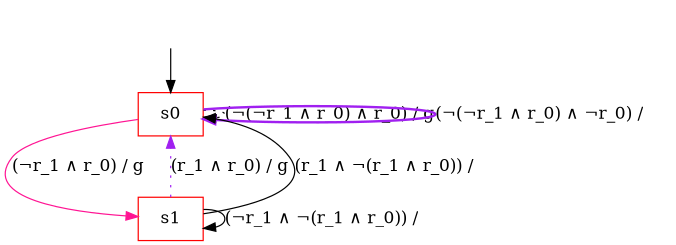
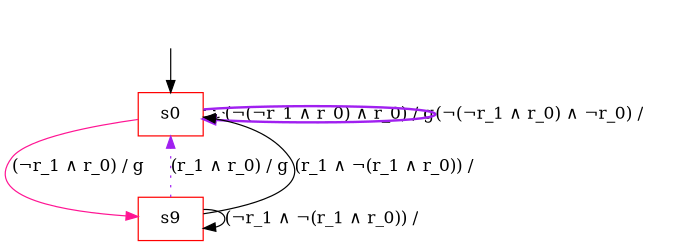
node "s1": label "s1" -> "s9"
